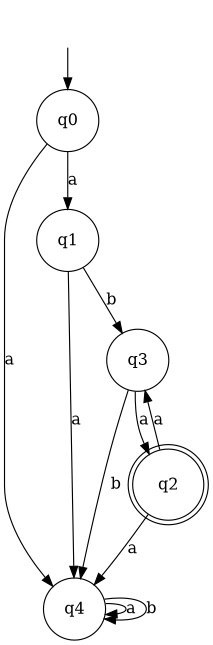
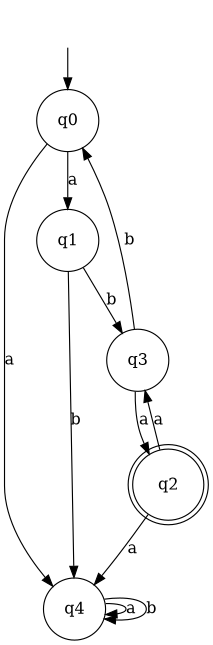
edge "q1" -> "q4": label "a" -> "b"
edge "q3" -> "q4": now "q3" -> "q0"
